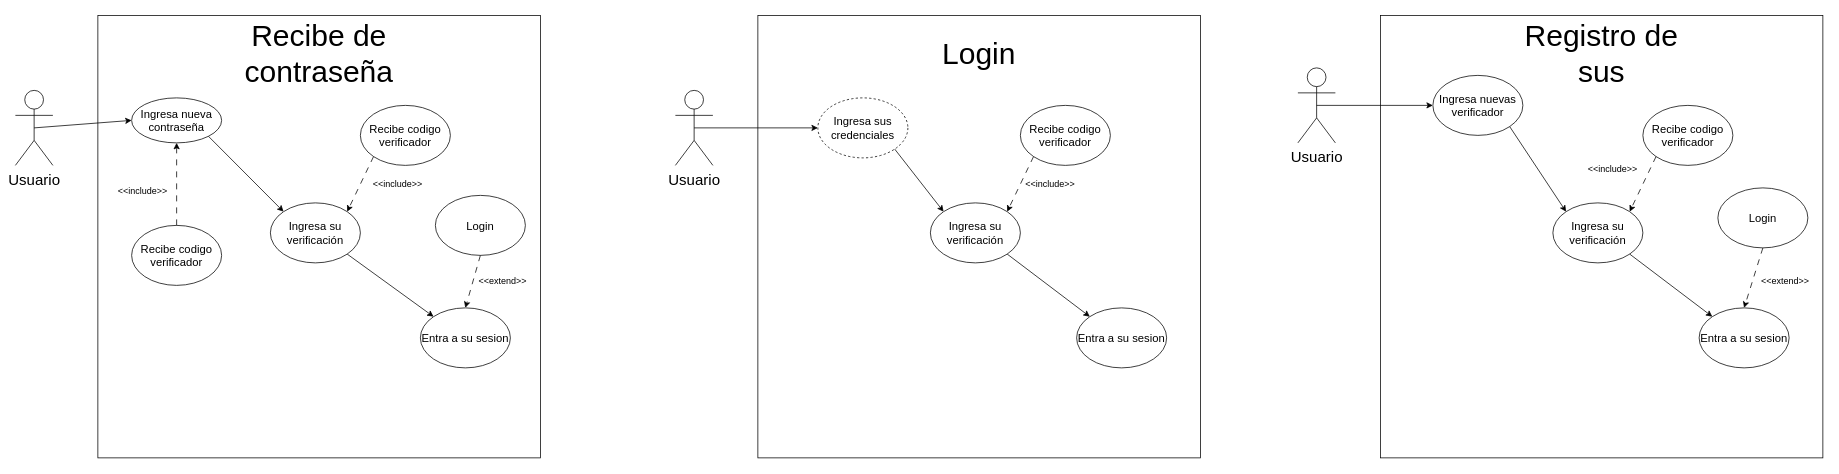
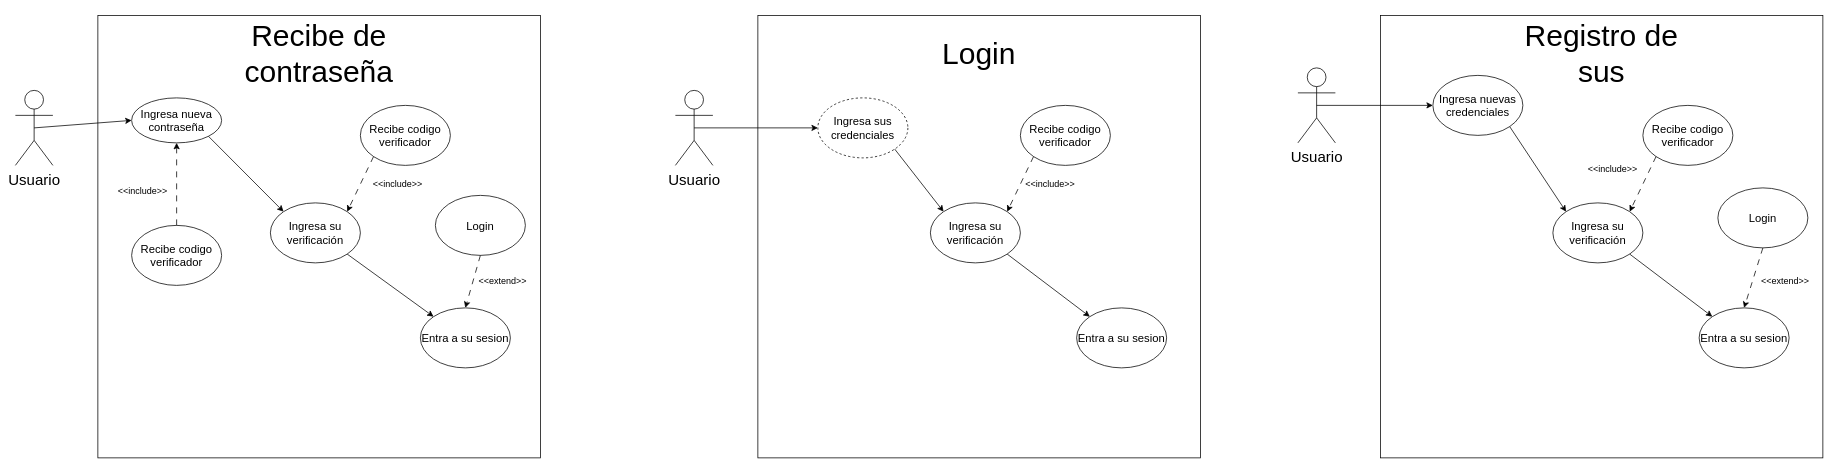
node "Ingresa nuevas verificador": label "Ingresa nuevas verificador" -> "Ingresa nuevas credenciales"
